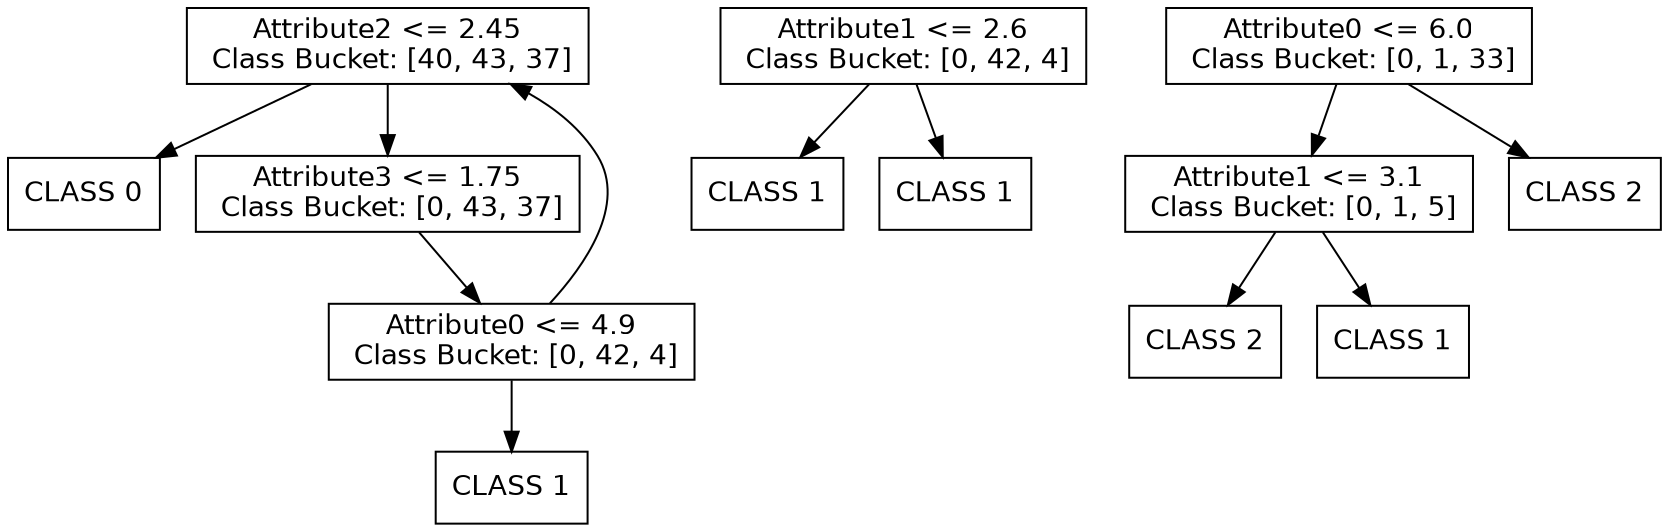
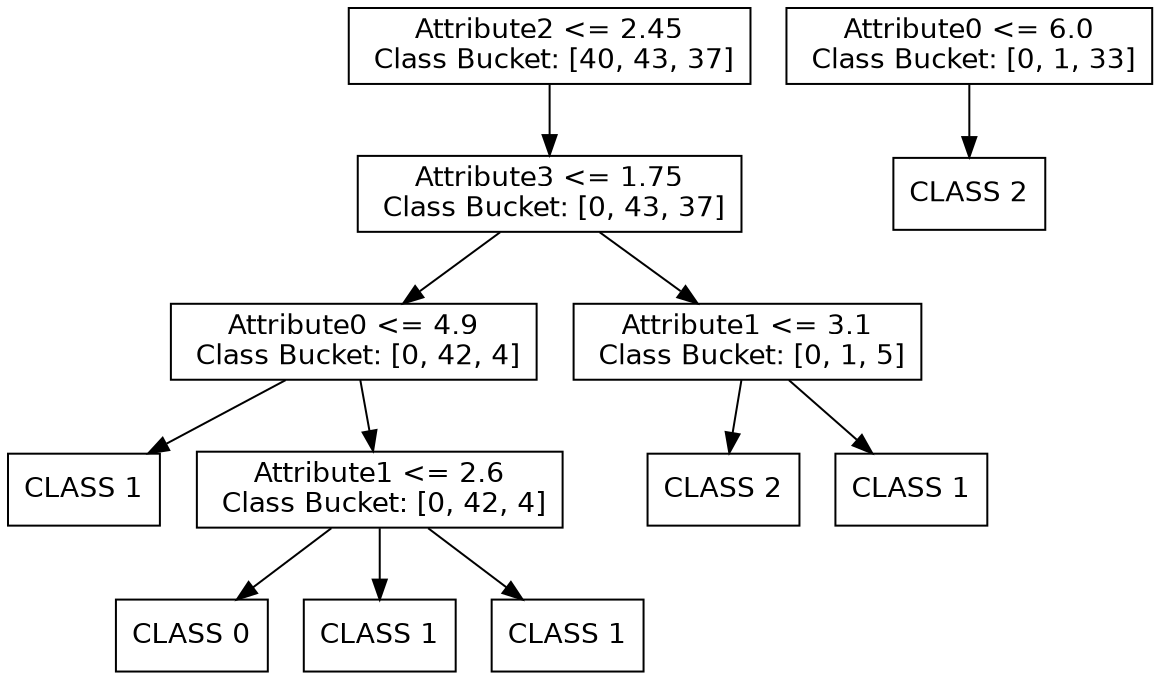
edge "Attribute0 <= 6.0 Class Bucket: [0, 1, 33]" -> "Attribute1 <= 3.1 Class Bucket: [0, 1, 5]": now "Attribute3 <= 1.75 Class Bucket: [0, 43, 37]" -> "Attribute1 <= 3.1 Class Bucket: [0, 1, 5]"
edge "Attribute2 <= 2.45 Class Bucket: [40, 43, 37]" -> "CLASS 0": now "Attribute1 <= 2.6 Class Bucket: [0, 42, 4]" -> "CLASS 0"
edge "Attribute0 <= 4.9 Class Bucket: [0, 42, 4]" -> "Attribute2 <= 2.45 Class Bucket: [40, 43, 37]": now "Attribute0 <= 4.9 Class Bucket: [0, 42, 4]" -> "Attribute1 <= 2.6 Class Bucket: [0, 42, 4]"
